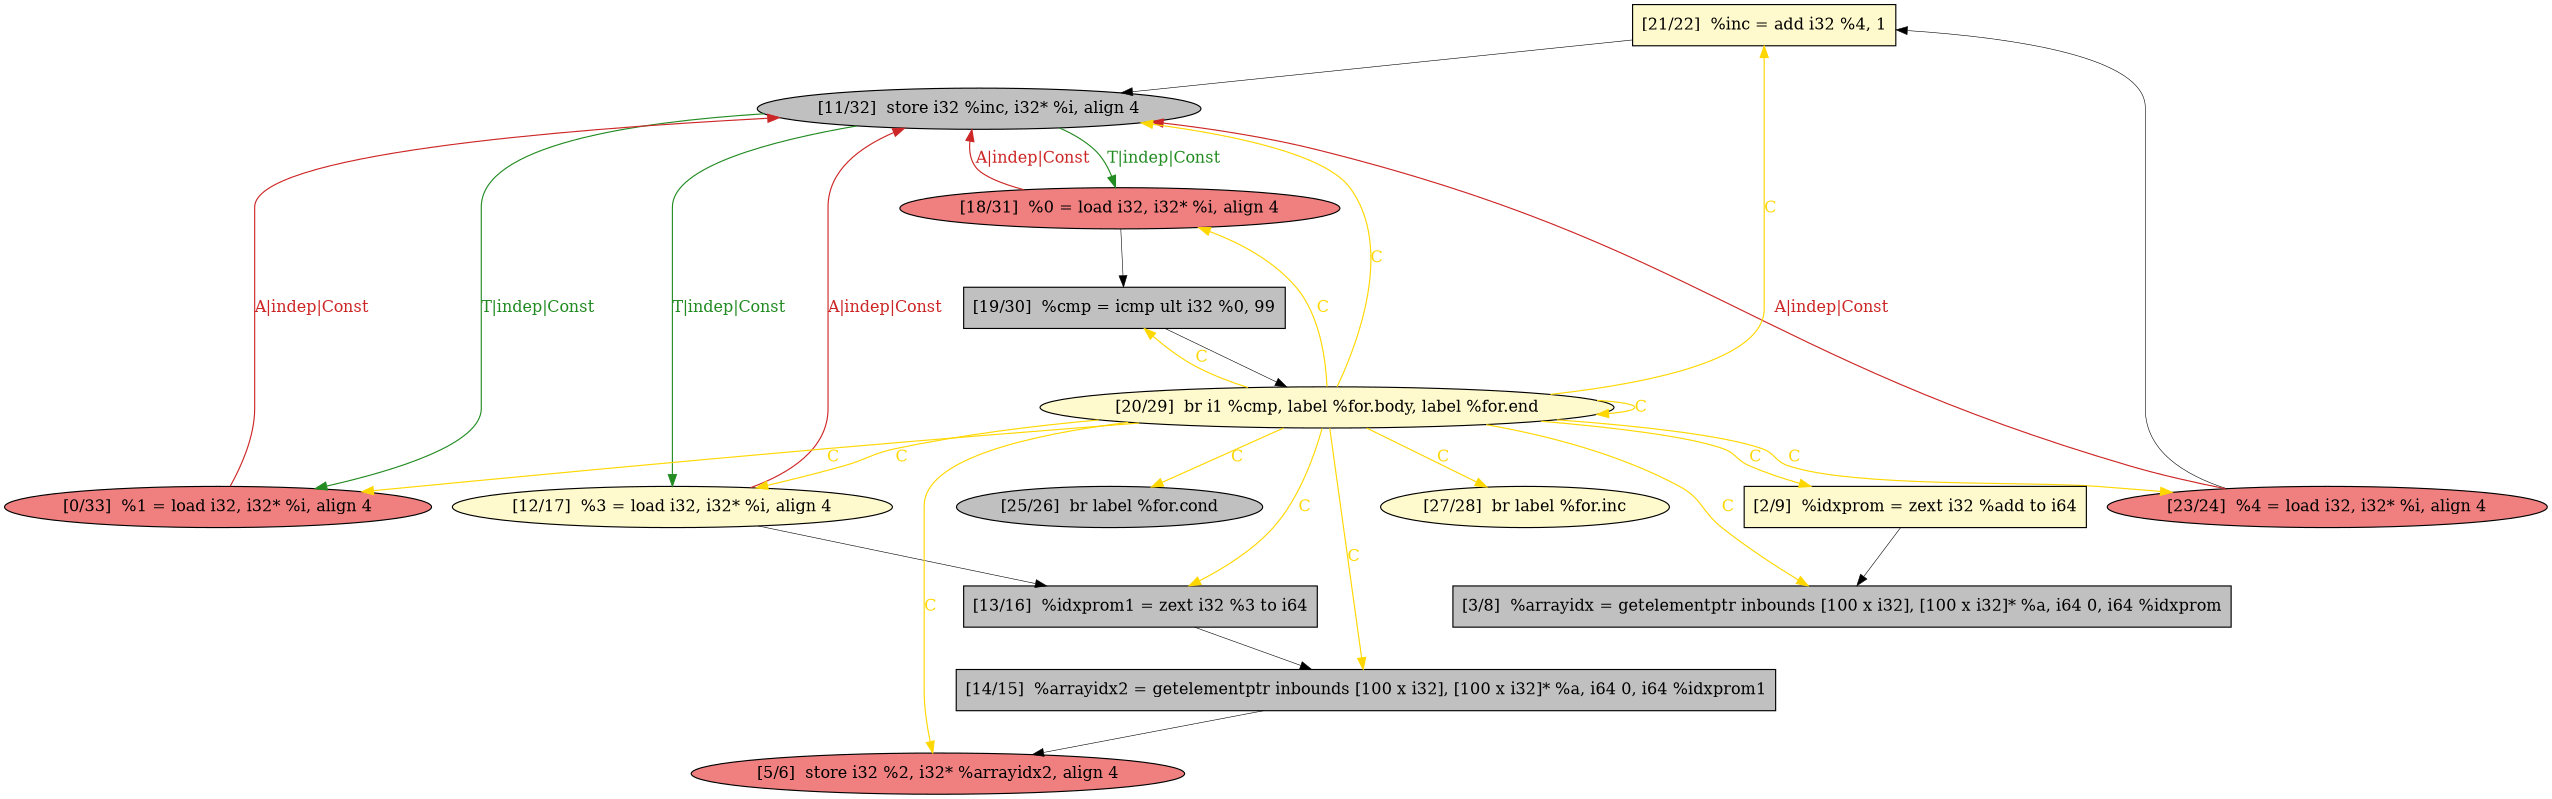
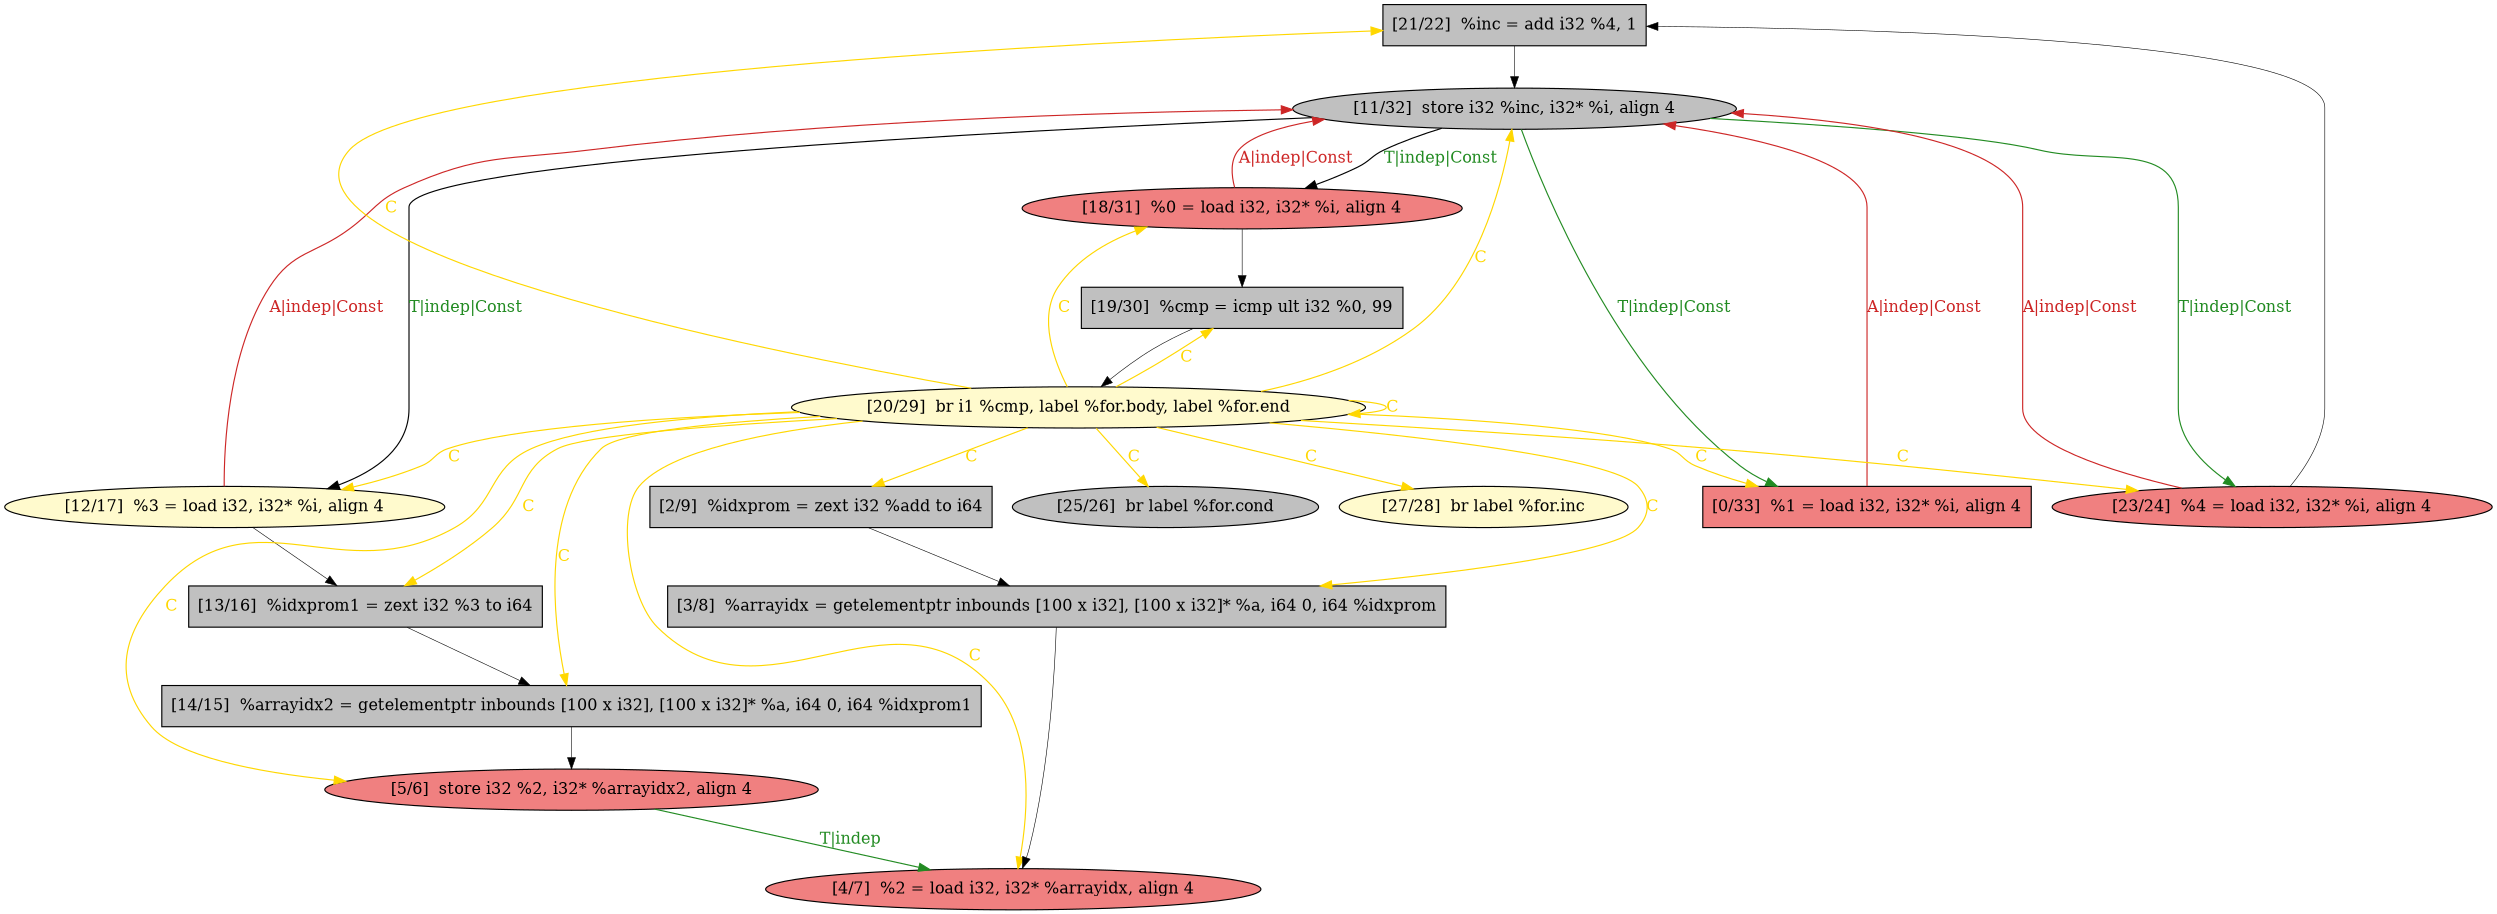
node "[21/22]  %inc = add i32 %4, 1": fillcolor lemonchiffon -> grey
edge "[11/32]  store i32 %inc, i32* %i, align 4" -> "[18/31]  %0 = load i32, i32* %i, align 4": color forestgreen -> black
edge "[11/32]  store i32 %inc, i32* %i, align 4" -> "[23/24]  %4 = load i32, i32* %i, align 4": added, label "T|indep|Const"
edge "[11/32]  store i32 %inc, i32* %i, align 4" -> "[12/17]  %3 = load i32, i32* %i, align 4": color forestgreen -> black
node "[0/33]  %1 = load i32, i32* %i, align 4": shape ellipse -> box
node "[2/9]  %idxprom = zext i32 %add to i64": fillcolor lemonchiffon -> grey
node "[4/7]  %2 = load i32, i32* %arrayidx, align 4": added
